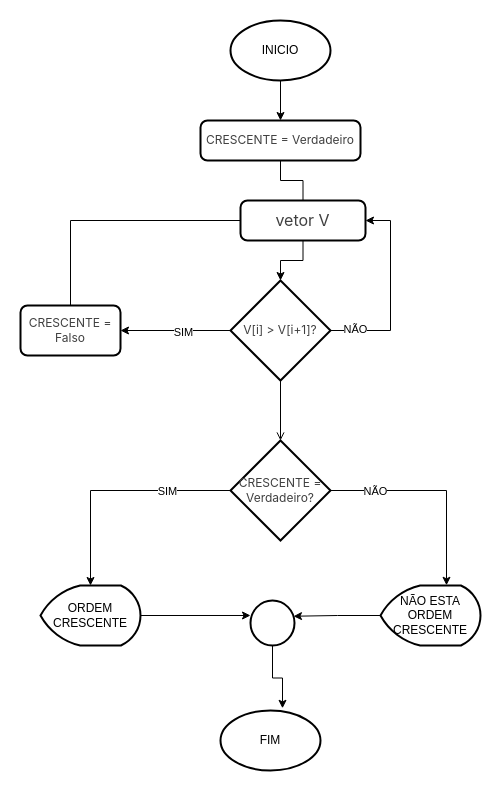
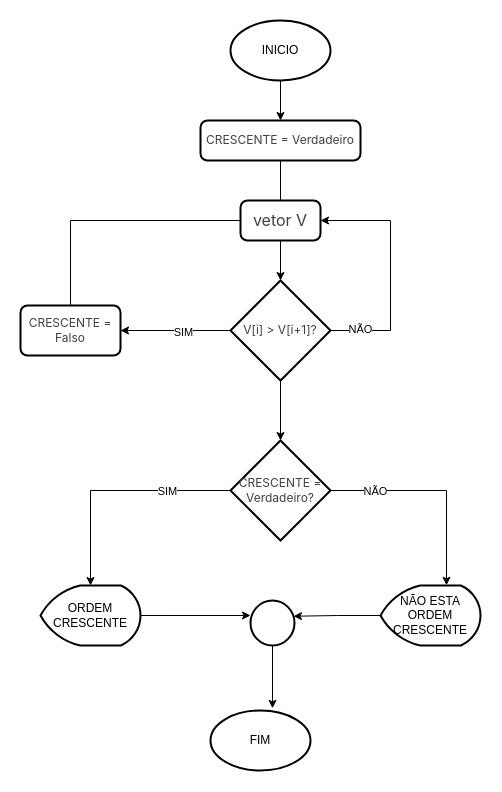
node "vetor V": size 125x40 -> 80x40
edge "V[i] > V[i+1]?" -> "CRESCENTE = Verdadeiro?": arrowhead open -> classic
node "FIM": moved (271, 741) -> (261, 741)
